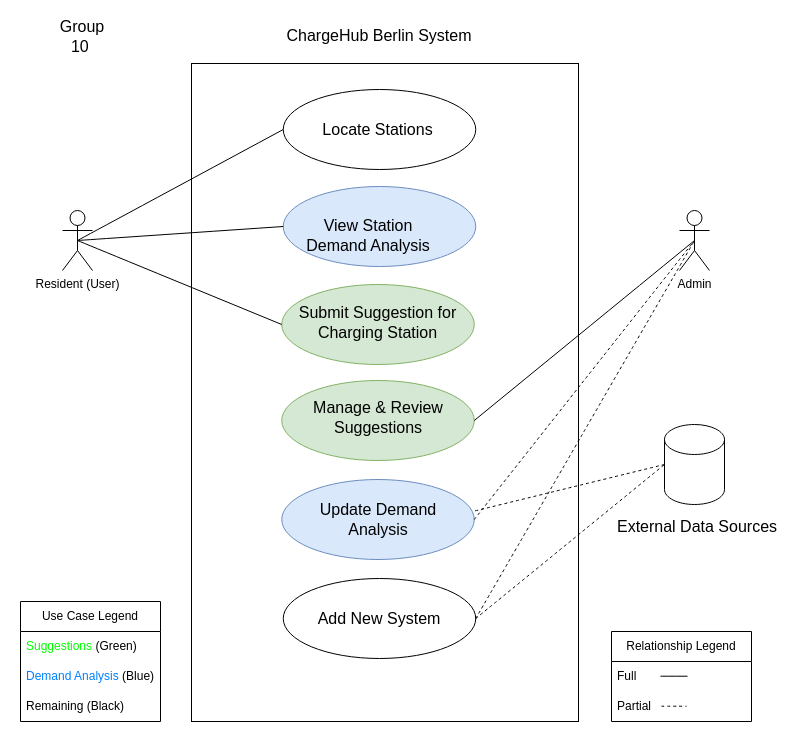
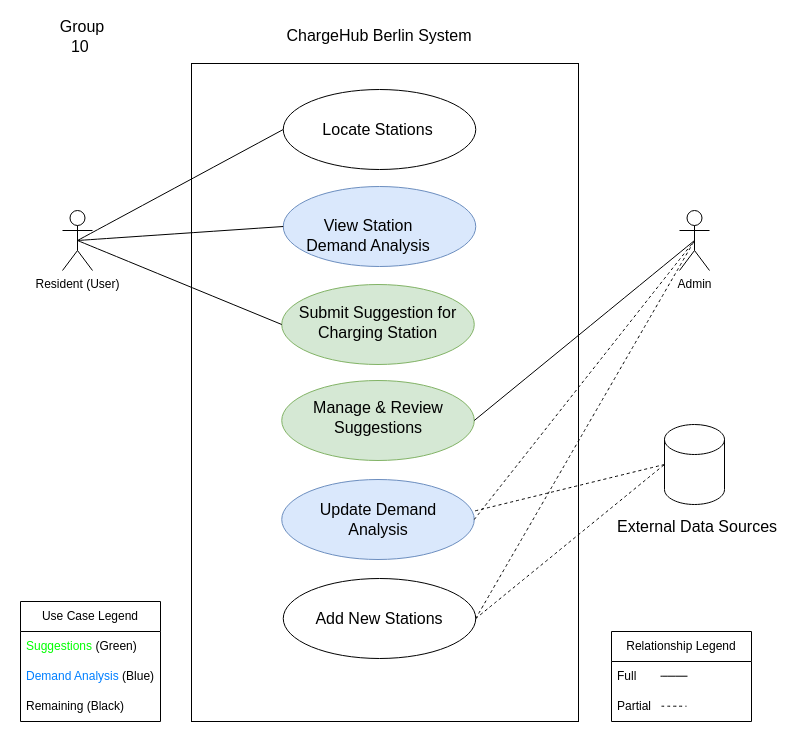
node "Add New System": label "Add New System" -> "Add New Stations"
